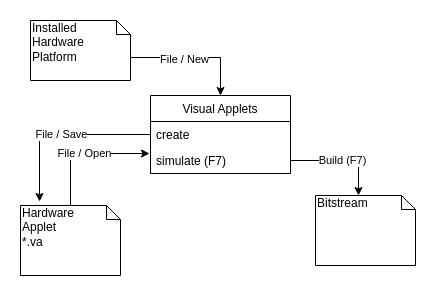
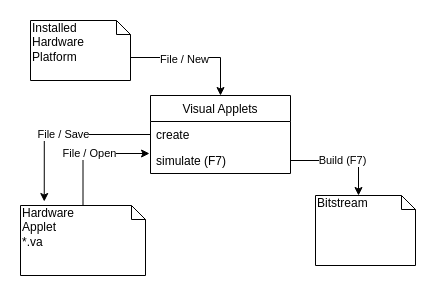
node "Hardware Applet *.va": size 100x70 -> 125x70
